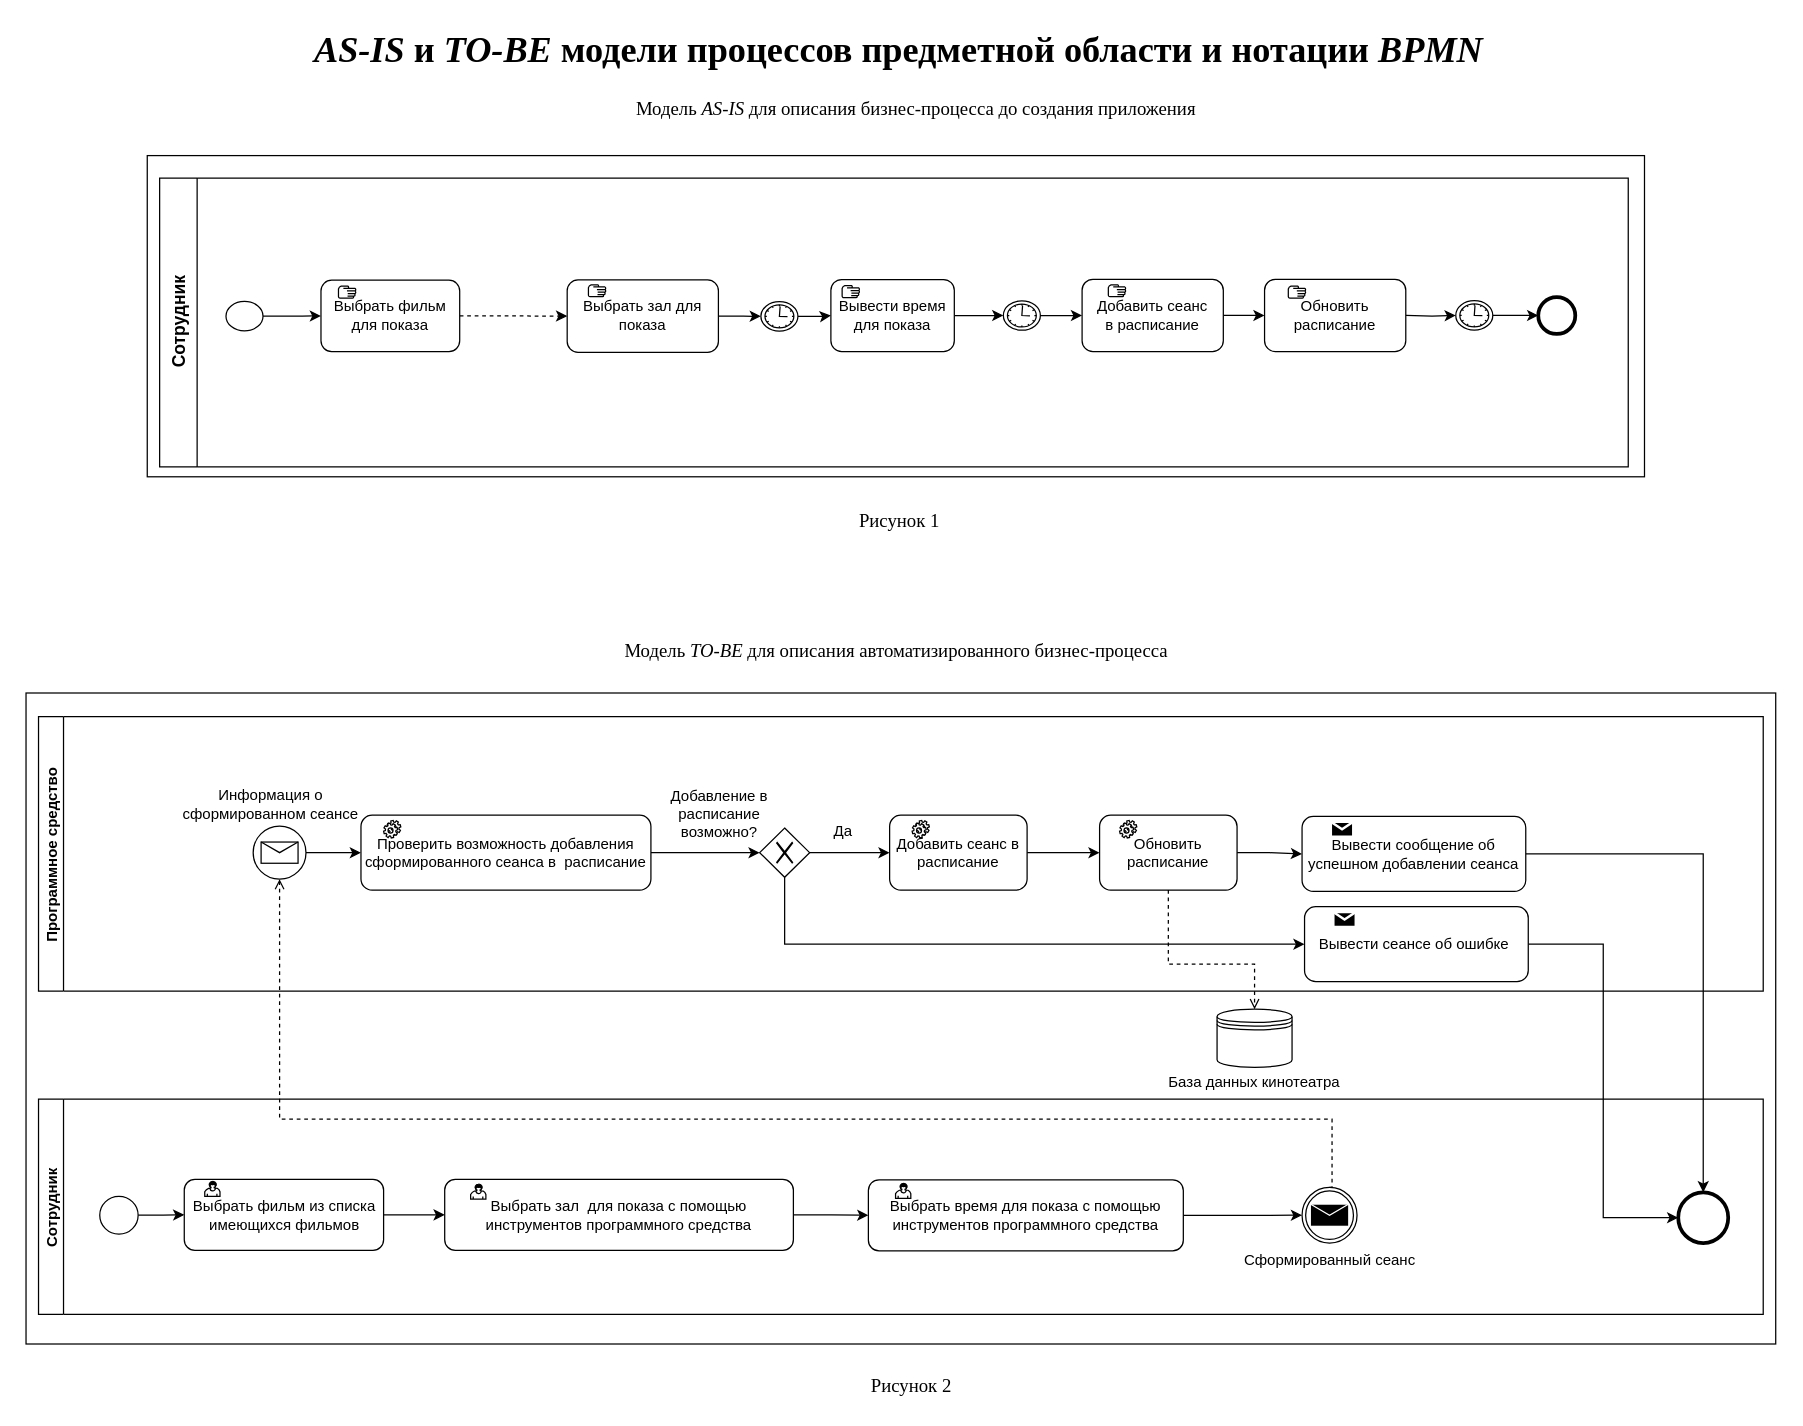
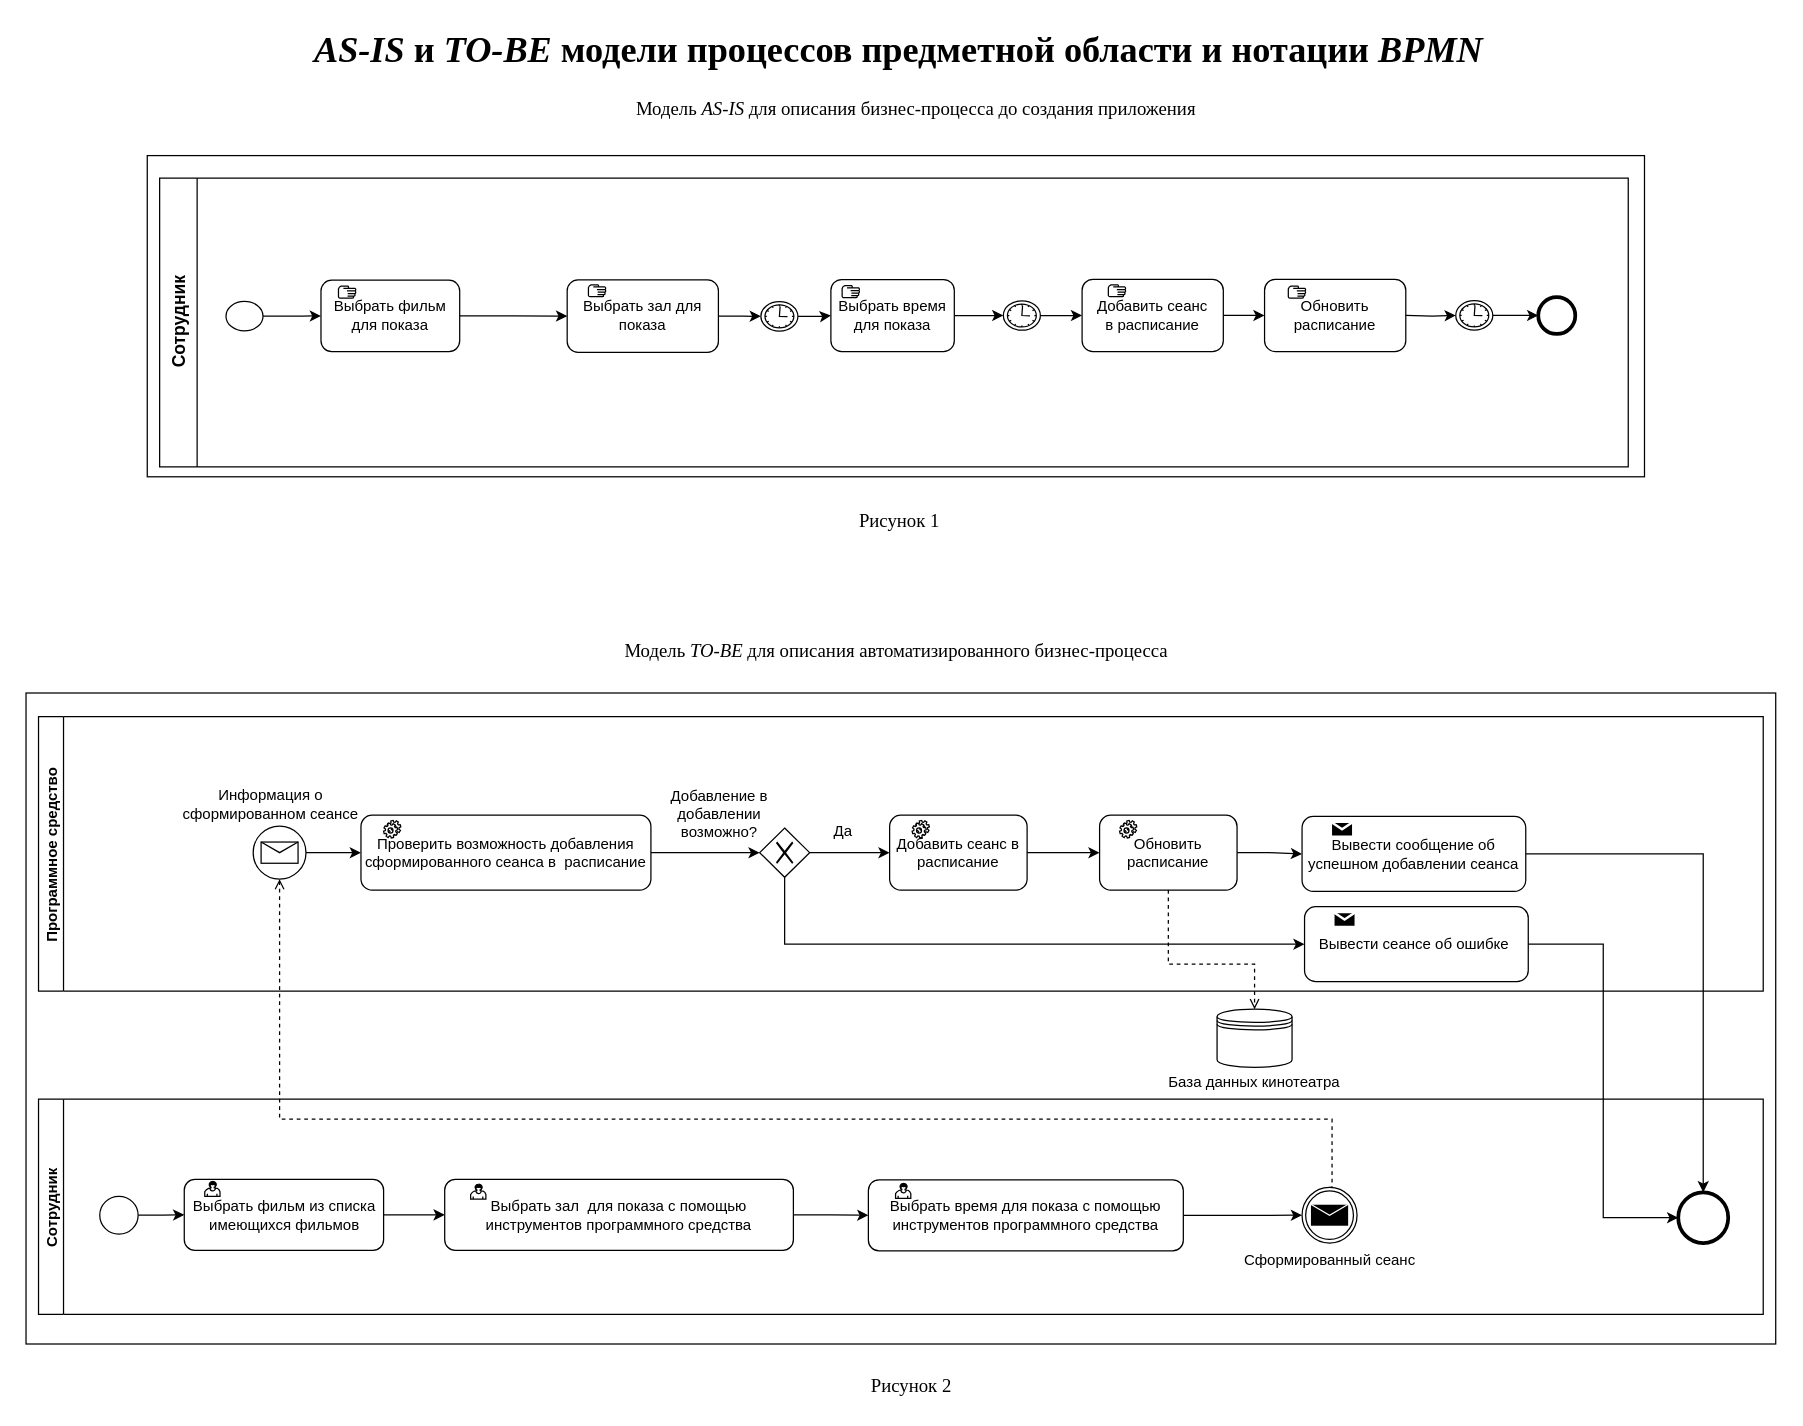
edge "Выбрать фильм для показа" -> "Выбрать зал для показа": style dashed -> solid
node "Вывести время для показа": label "Вывести время для показа" -> "Выбрать время для показа"
node "Добавление в расписание возможно?": label "Добавление в расписание возможно?" -> "Добавление в добавлении возможно?"
